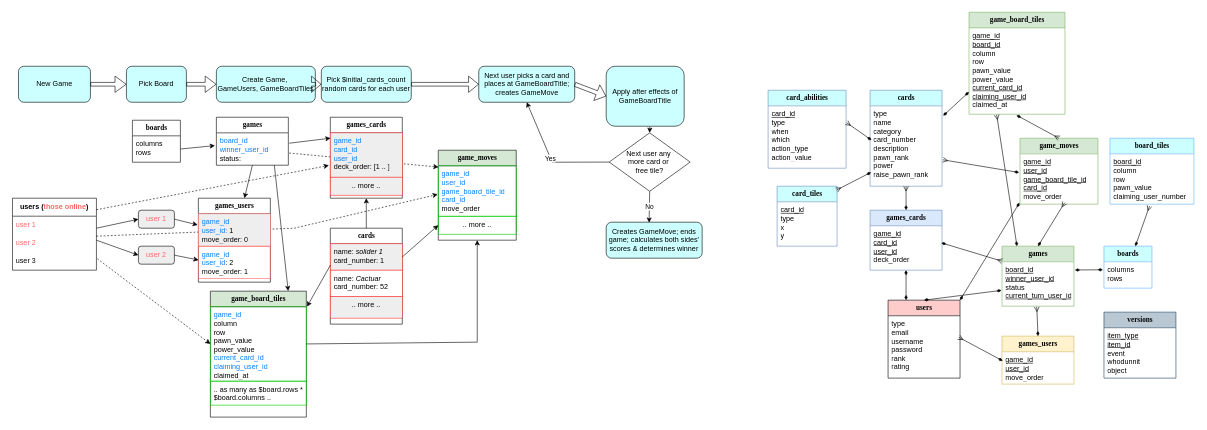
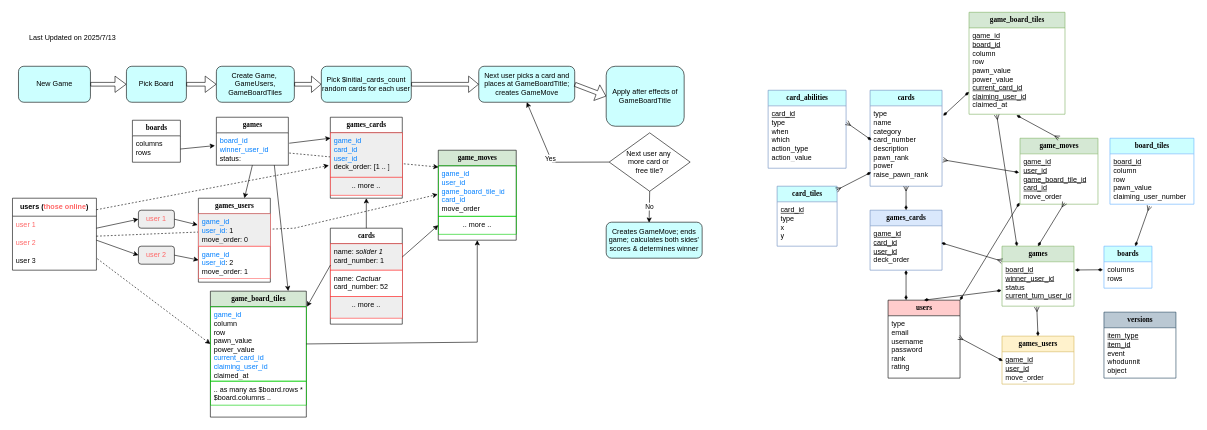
node "Last Updated on 2025/7/13": added
node "Create Game, GameUsers, GameBoardTiles": size 99x36 -> 78x36
edge "Apply after effects of GameBoardTitle" -> "Next user any more card or free tile?": removed
